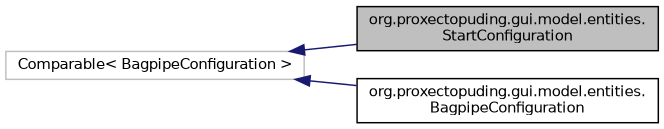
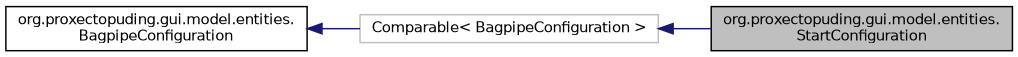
edge "org.proxectopuding.gui.model.entities. BagpipeConfiguration" -> "Comparable< BagpipeConfiguration >": reversed
